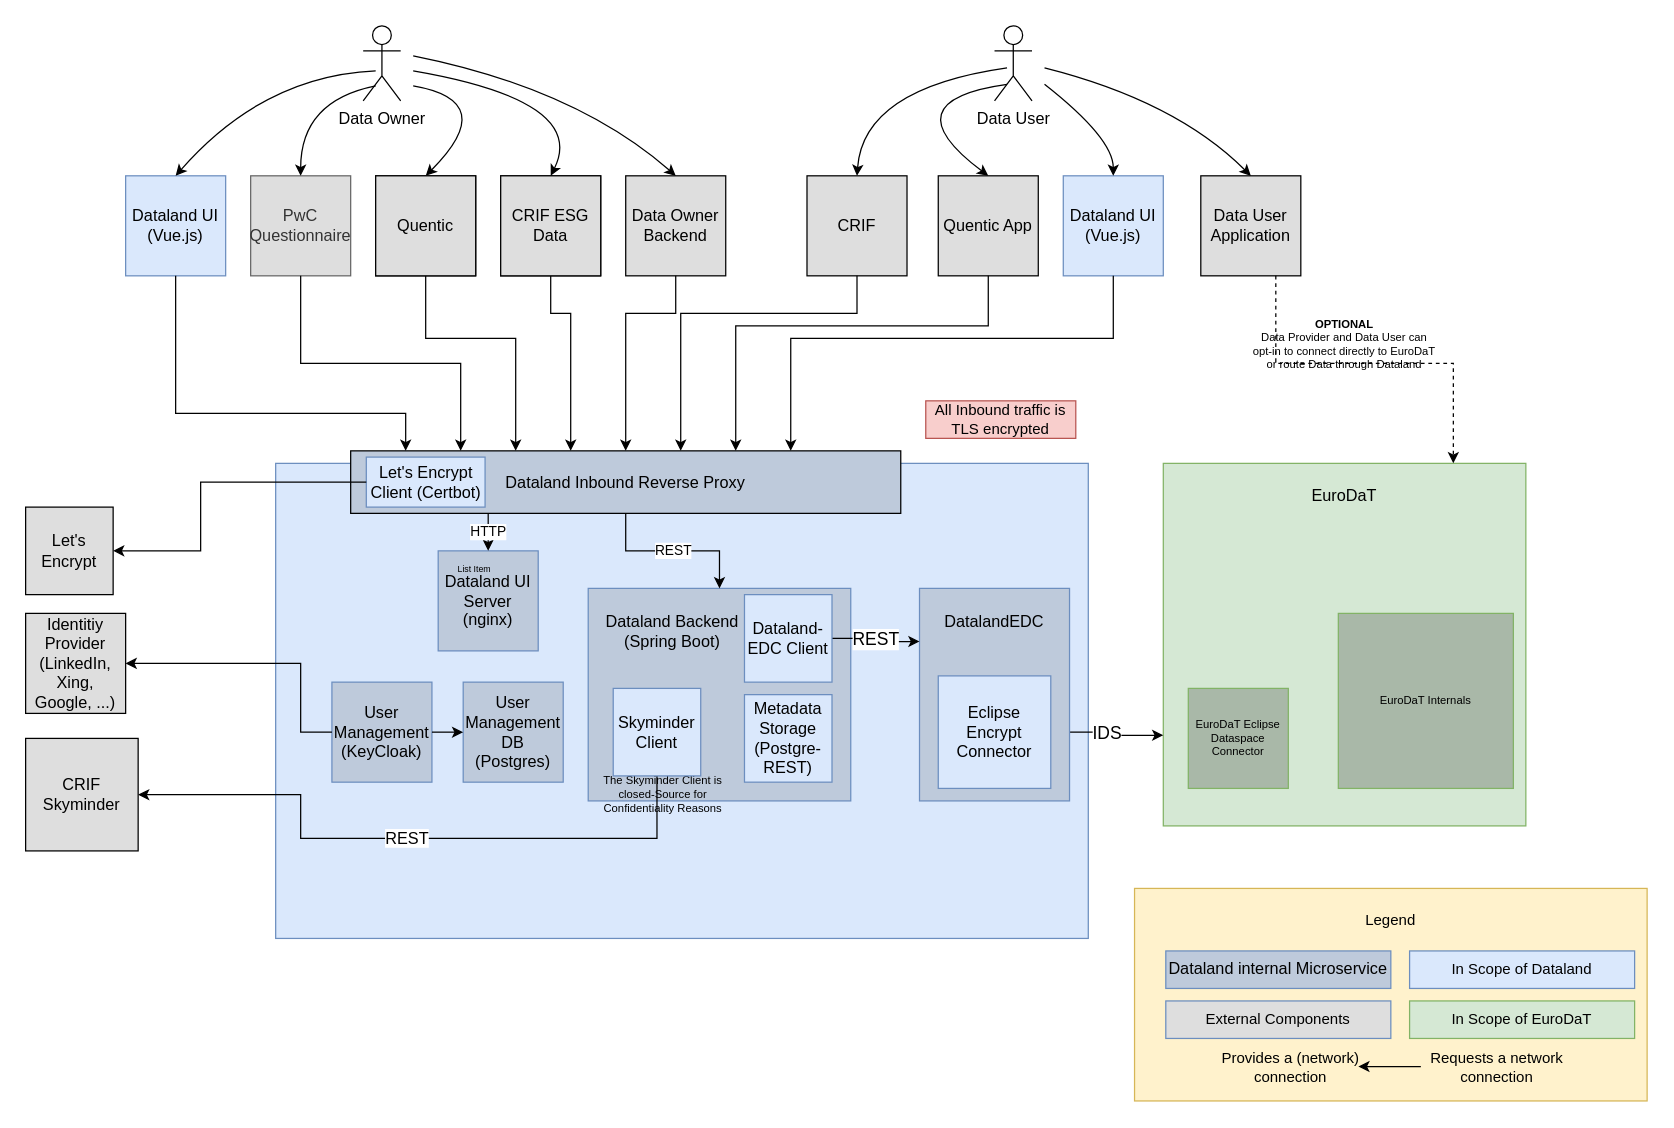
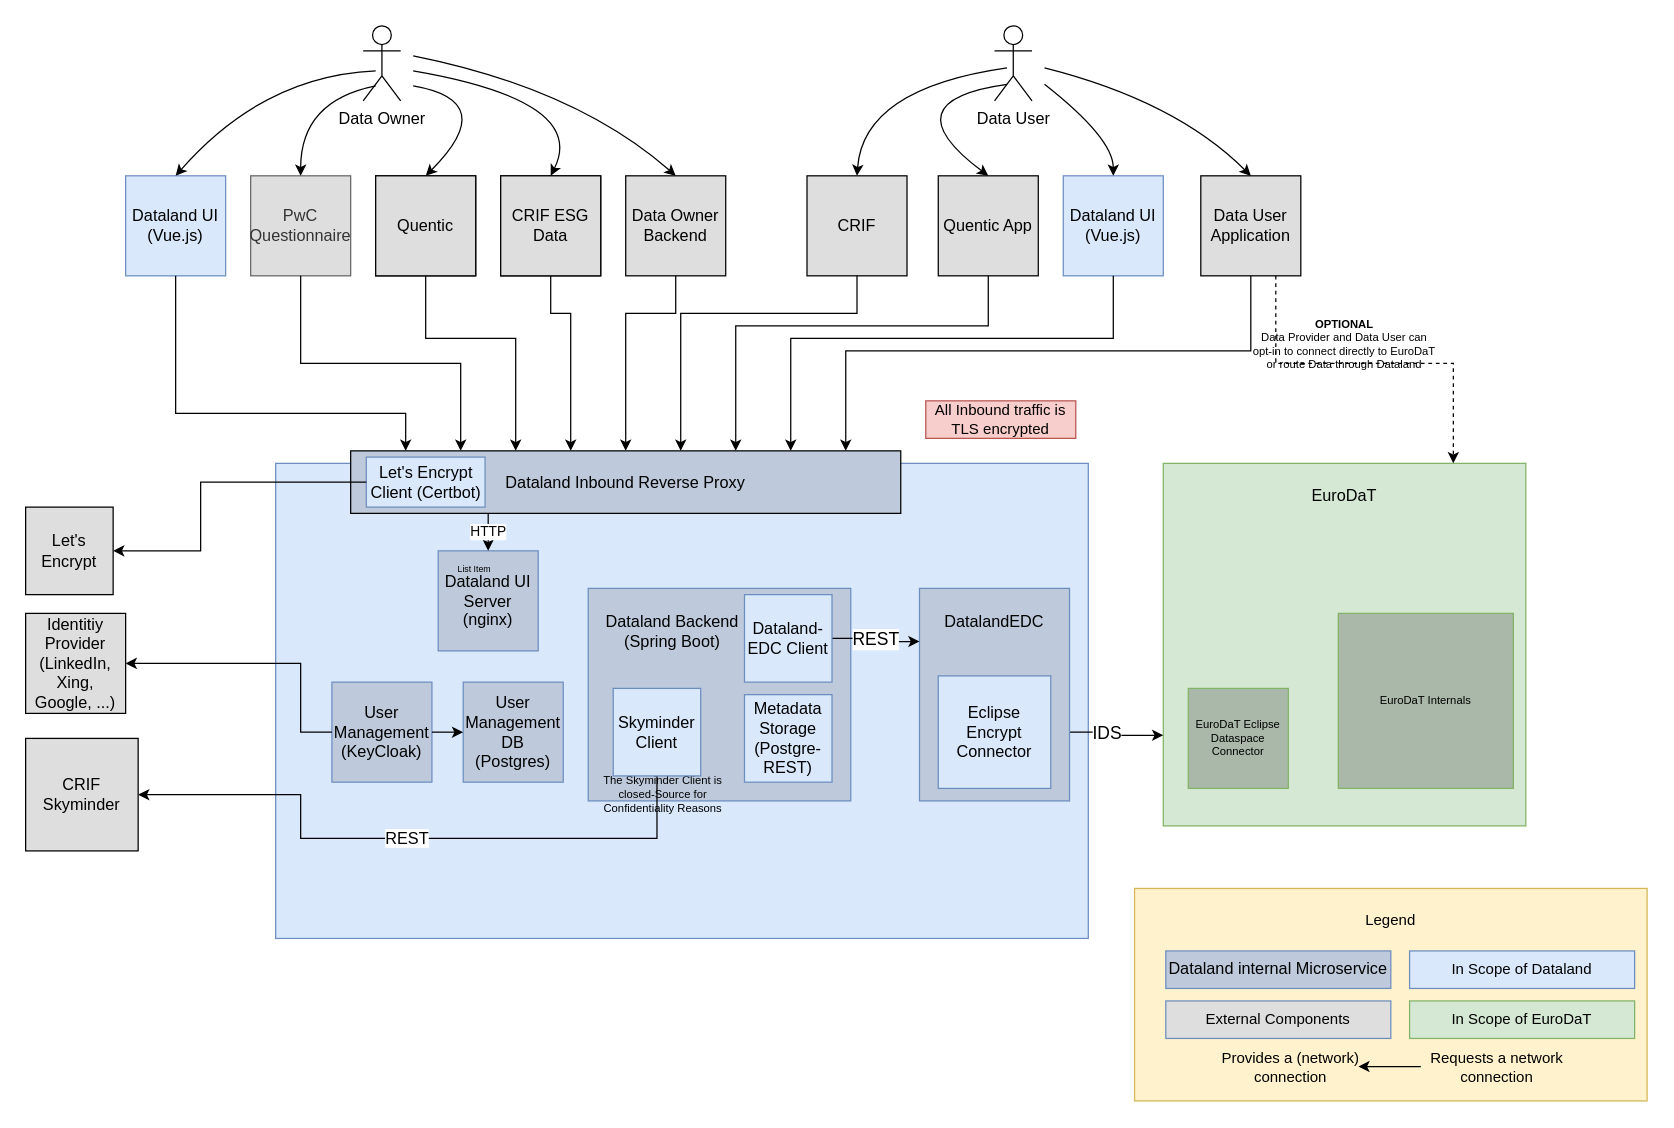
edge "Data User Application" -> "Dataland Inbound Reverse Proxy": added
edge "Dataland Inbound Reverse Proxy" -> "Dataland Backend (Spring Boot)": removed, label "REST"
